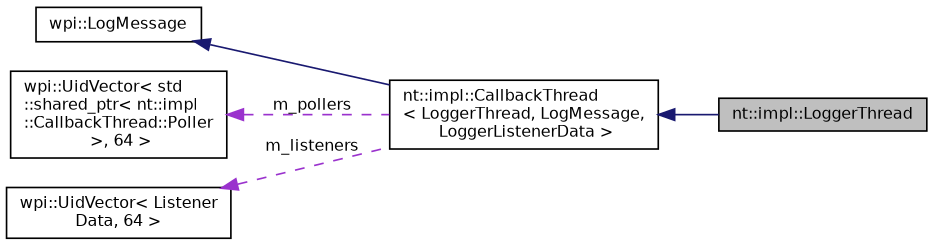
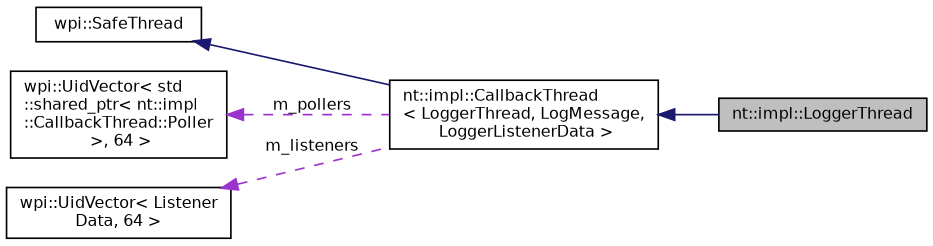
node "wpi::LogMessage": label "wpi::LogMessage" -> "wpi::SafeThread"
